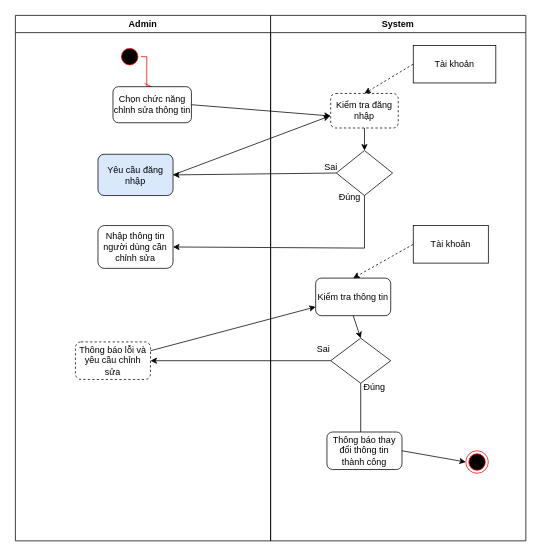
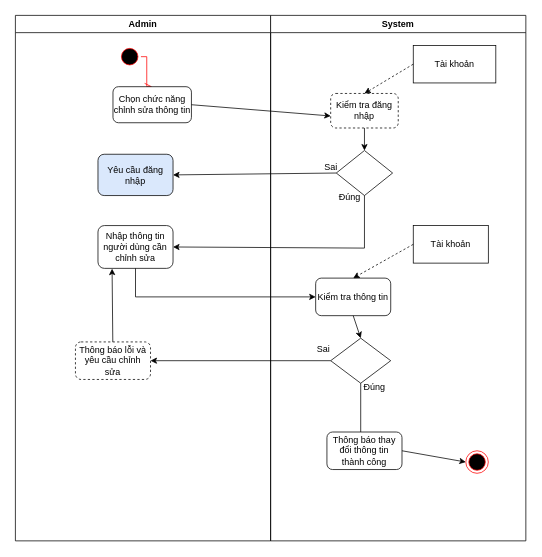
edge "Yêu cầu đăng nhập" -> "Kiểm tra đăng nhập": removed
edge "Nhập thông tin người dùng cần chỉnh sửa" -> "Kiểm tra thông tin": added
edge "Thông báo lỗi và yêu cầu chỉnh sửa" -> "Kiểm tra thông tin": now "Thông báo lỗi và yêu cầu chỉnh sửa" -> "Nhập thông tin người dùng cần chỉnh sửa"
